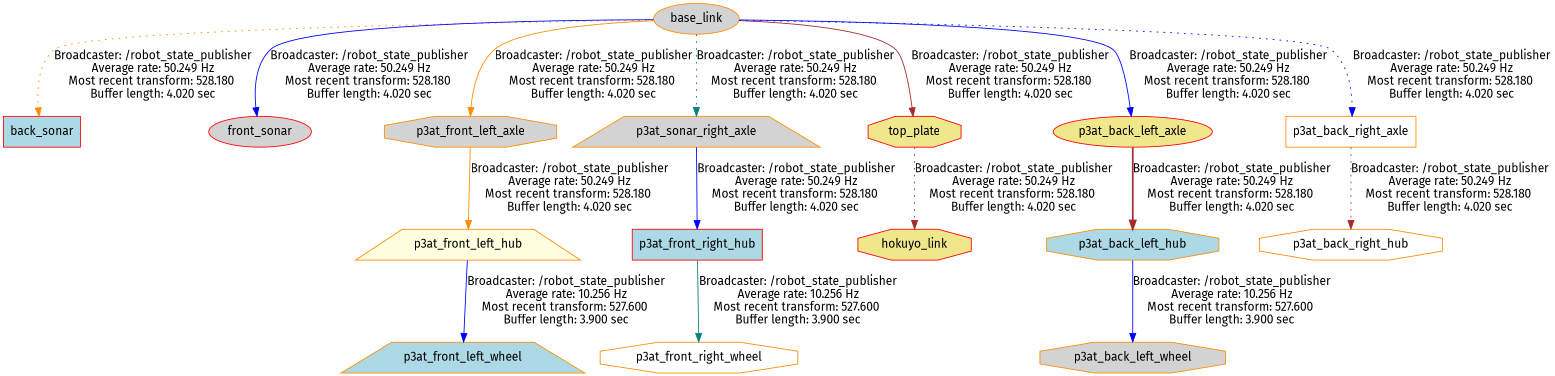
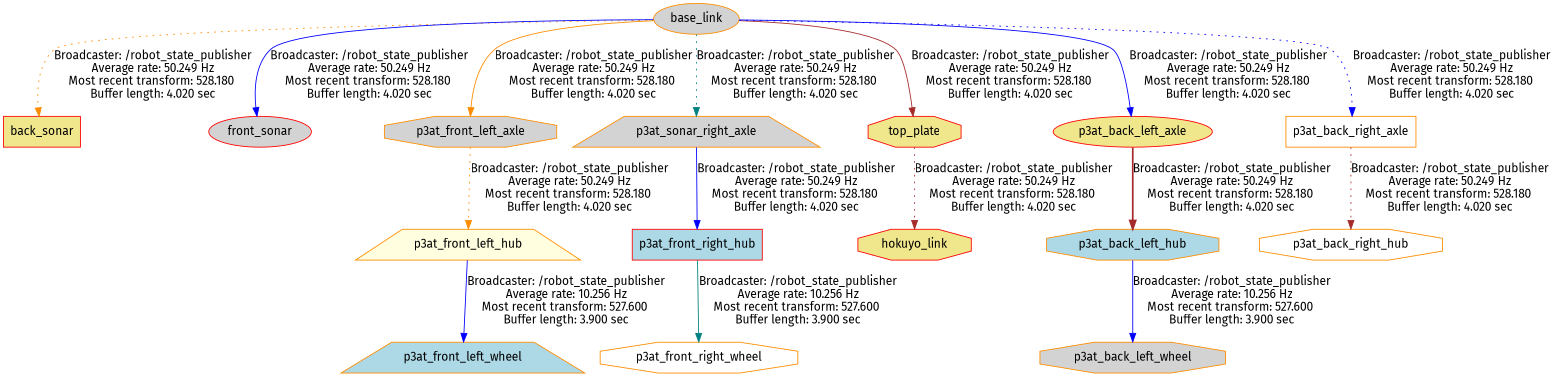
node "back_sonar": fillcolor lightblue -> khaki
edge "p3at_front_left_axle" -> "p3at_front_left_hub": style solid -> dotted
